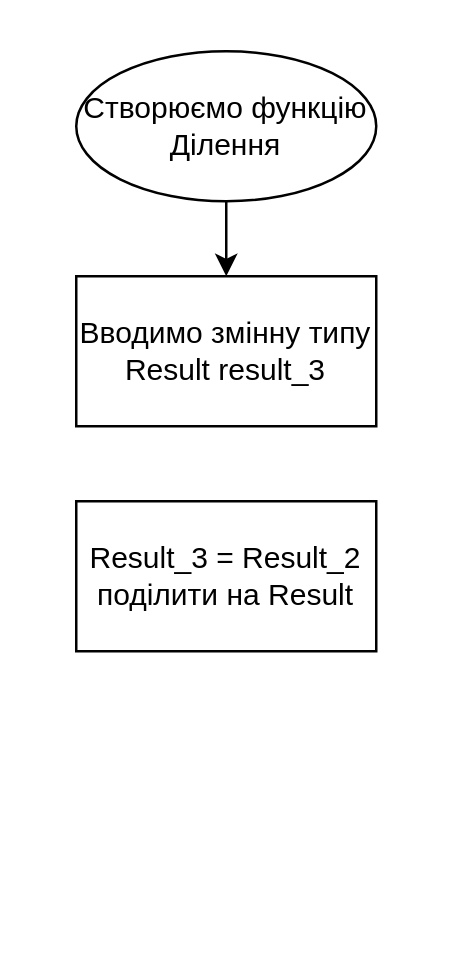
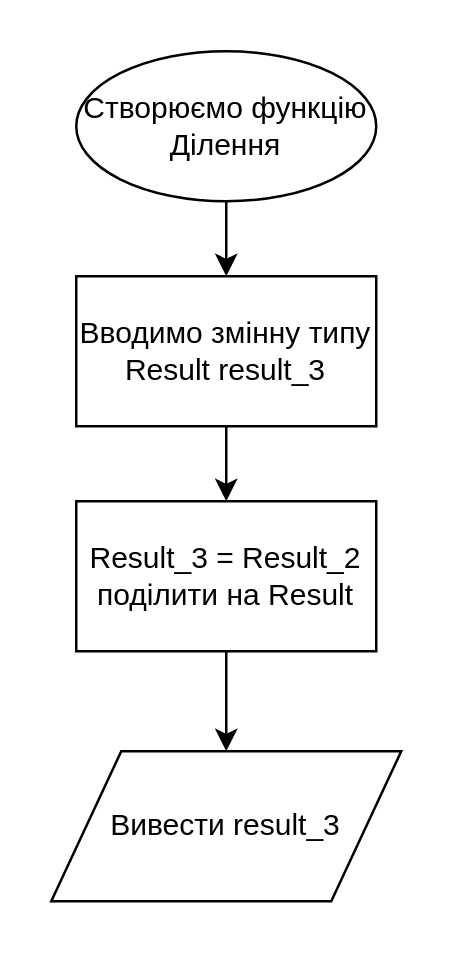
edge "Вводимо змінну типу Result result_3" -> "Result_3 = Result_2 поділити на Result": added
edge "Result_3 = Result_2 поділити на Result" -> "Вивести result_3": added
node "Вивести result_3": added
